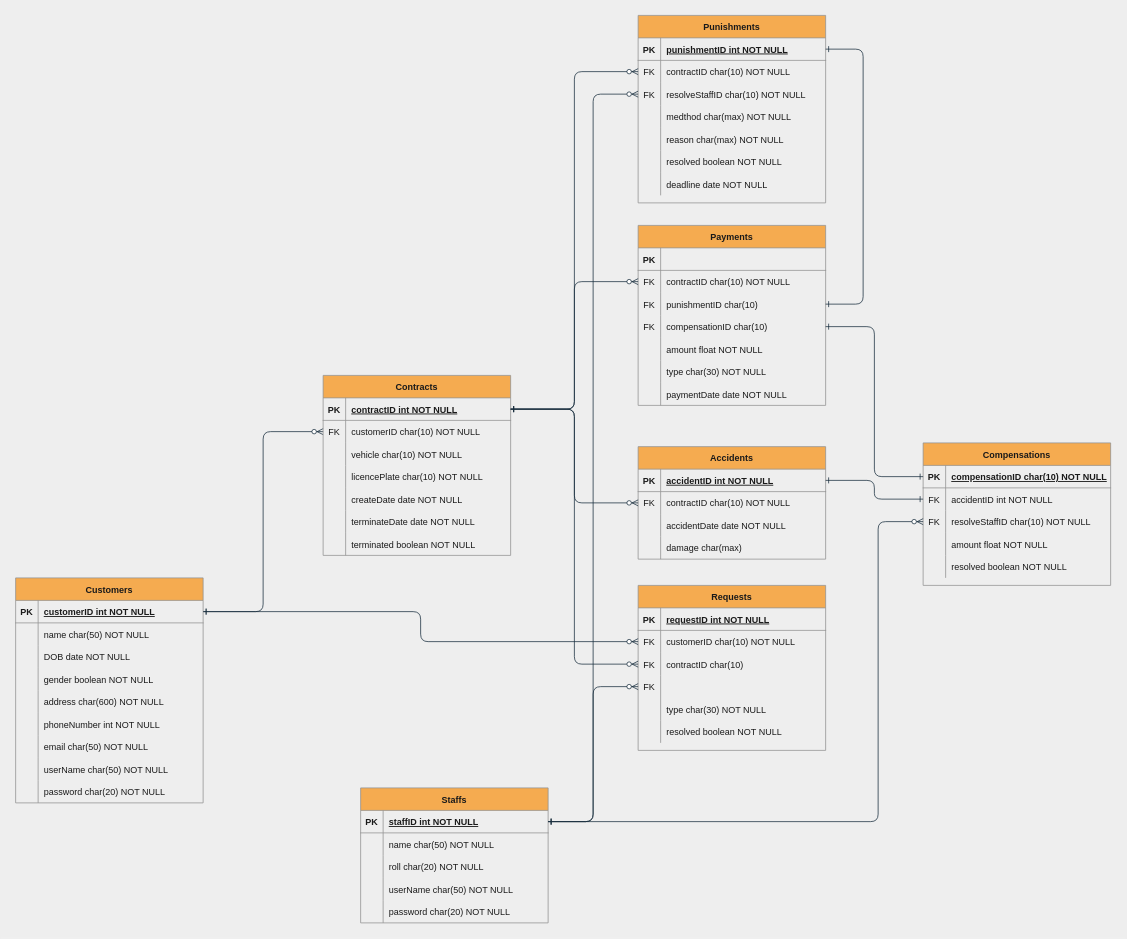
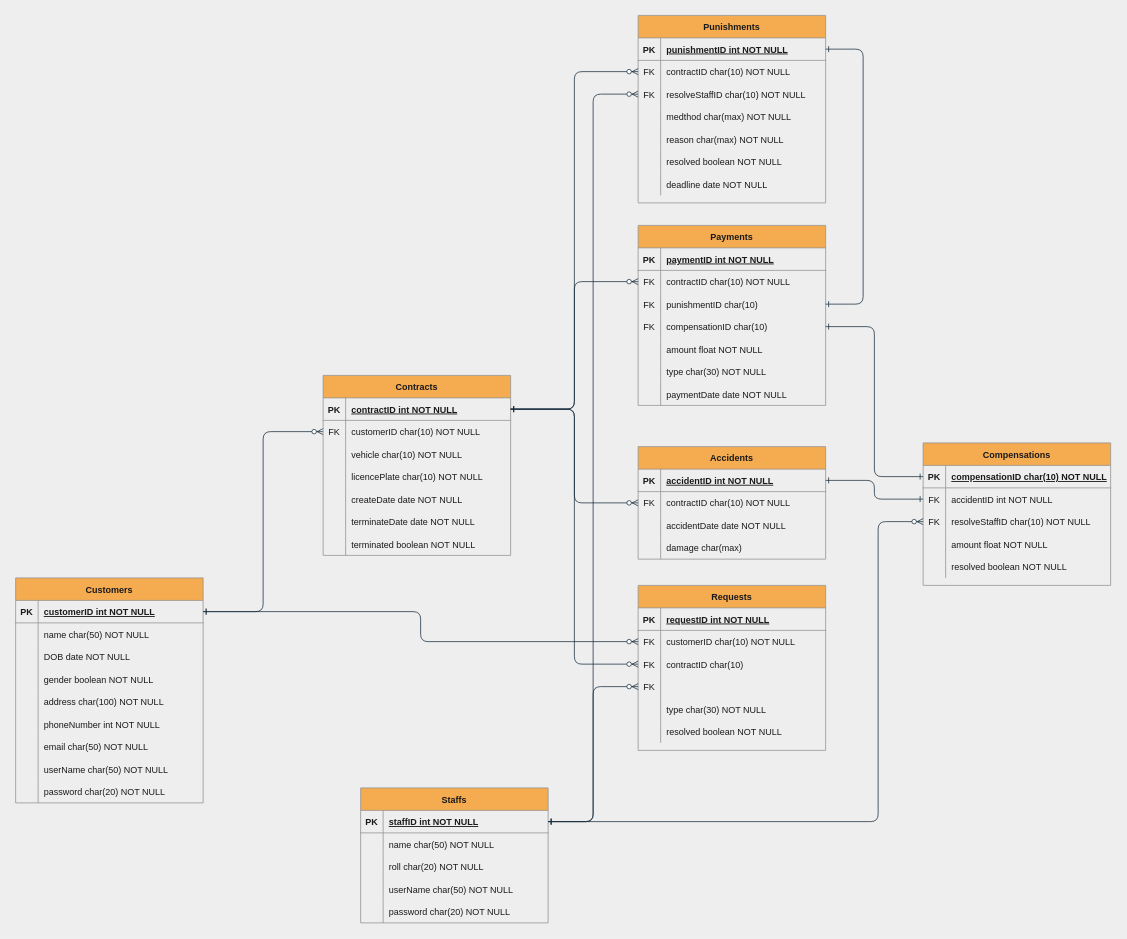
node "paymentID int NOT NULL": added
node "address char(600) NOT NULL": label "address char(600) NOT NULL" -> "address char(100) NOT NULL"
